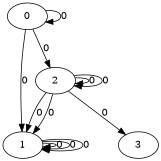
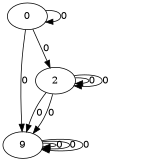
node "1": label "1" -> "9"
node "3": removed
